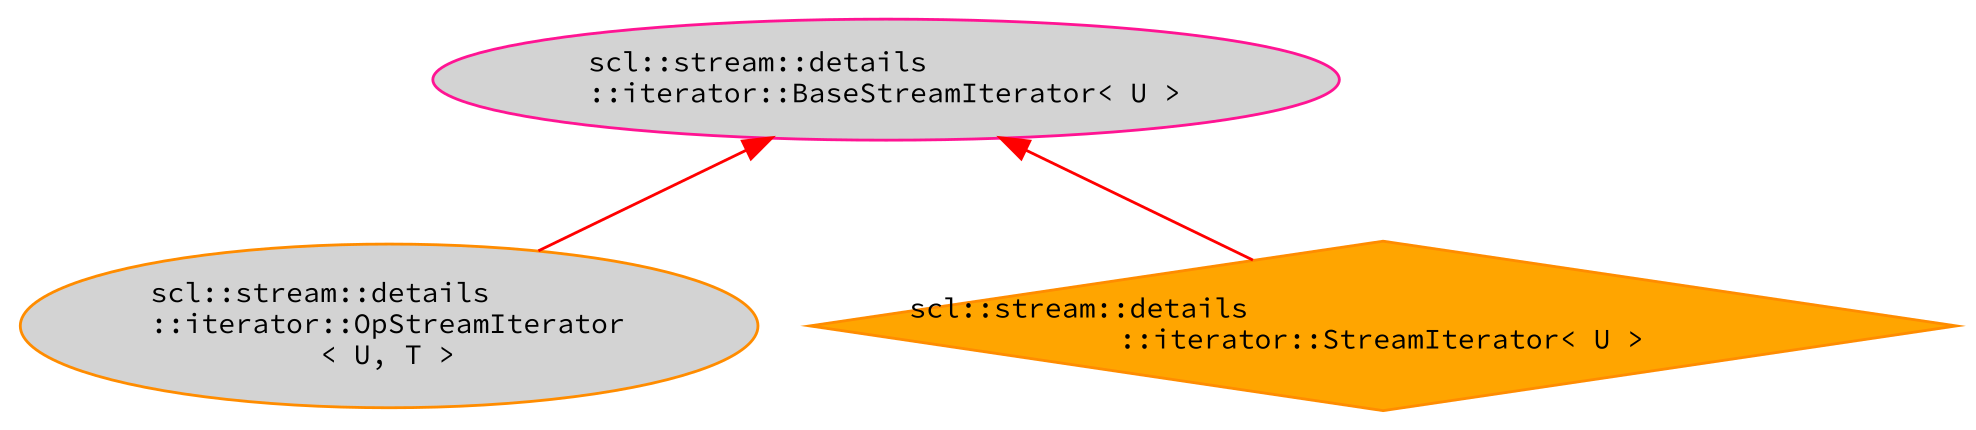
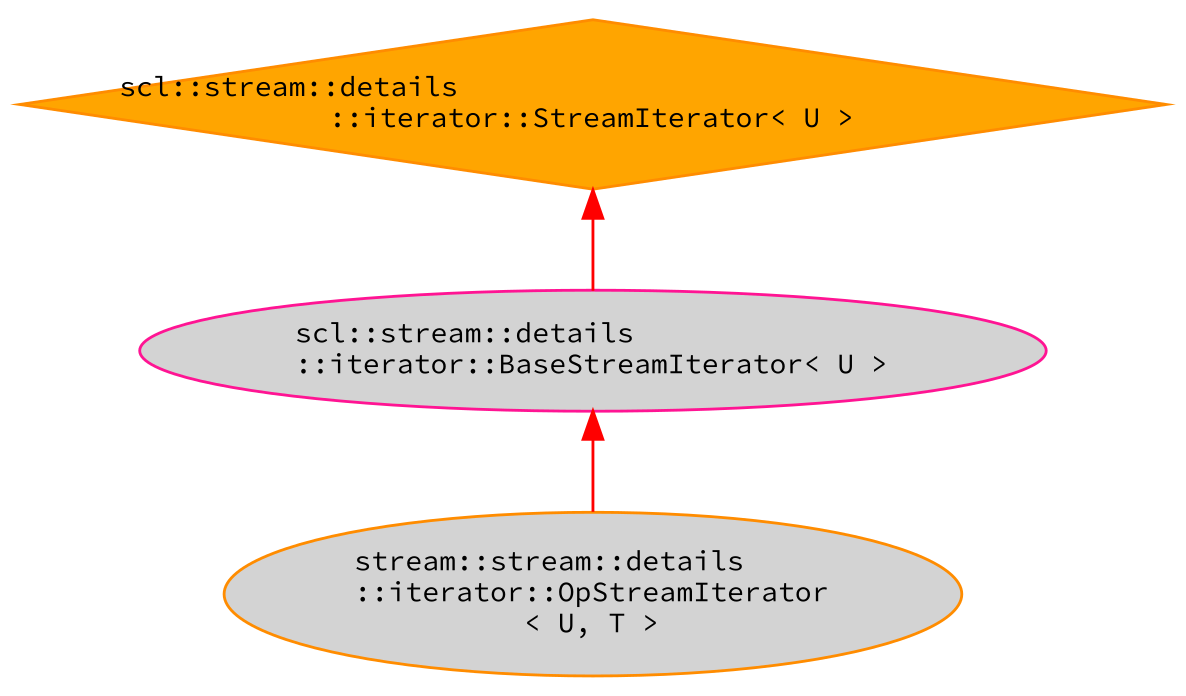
edge "scl::stream::details ::iterator::StreamIterator< U >" -> "scl::stream::details ::iterator::BaseStreamIterator< U >": reversed
node "scl::stream::details ::iterator::OpStreamIterator < U, T >": label "scl::stream::details ::iterator::OpStreamIterator < U, T >" -> "stream::stream::details ::iterator::OpStreamIterator < U, T >"
